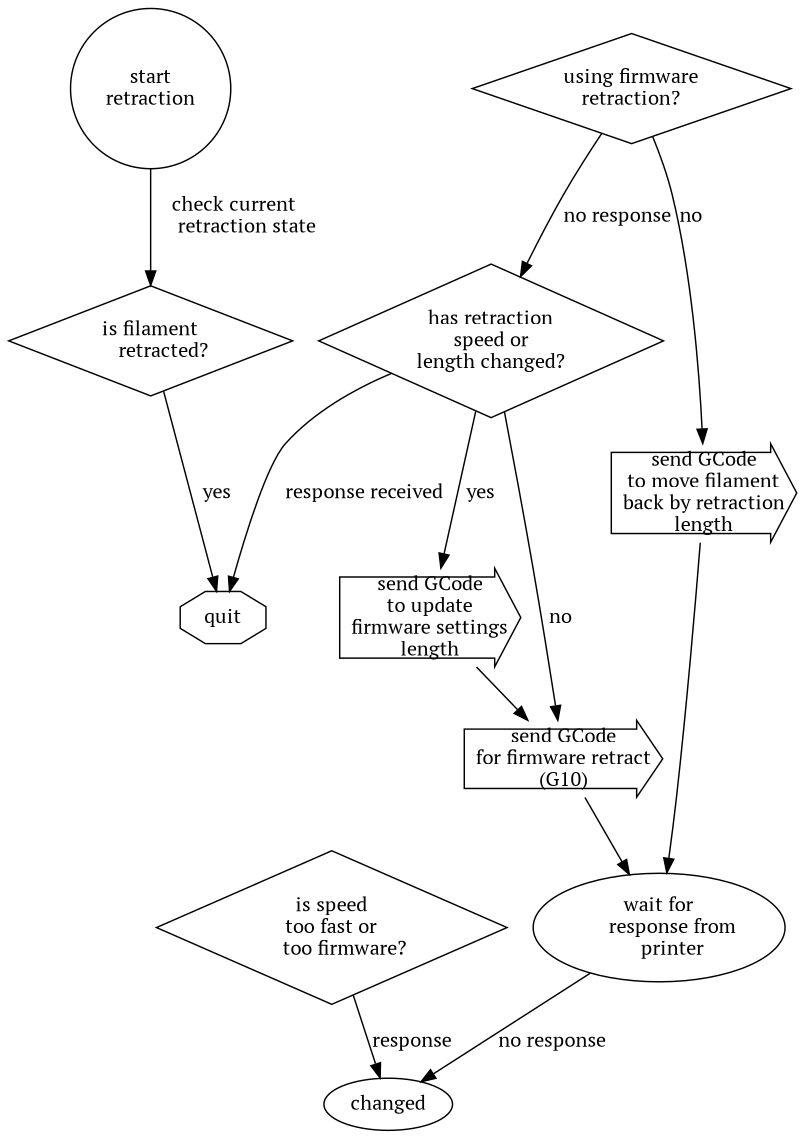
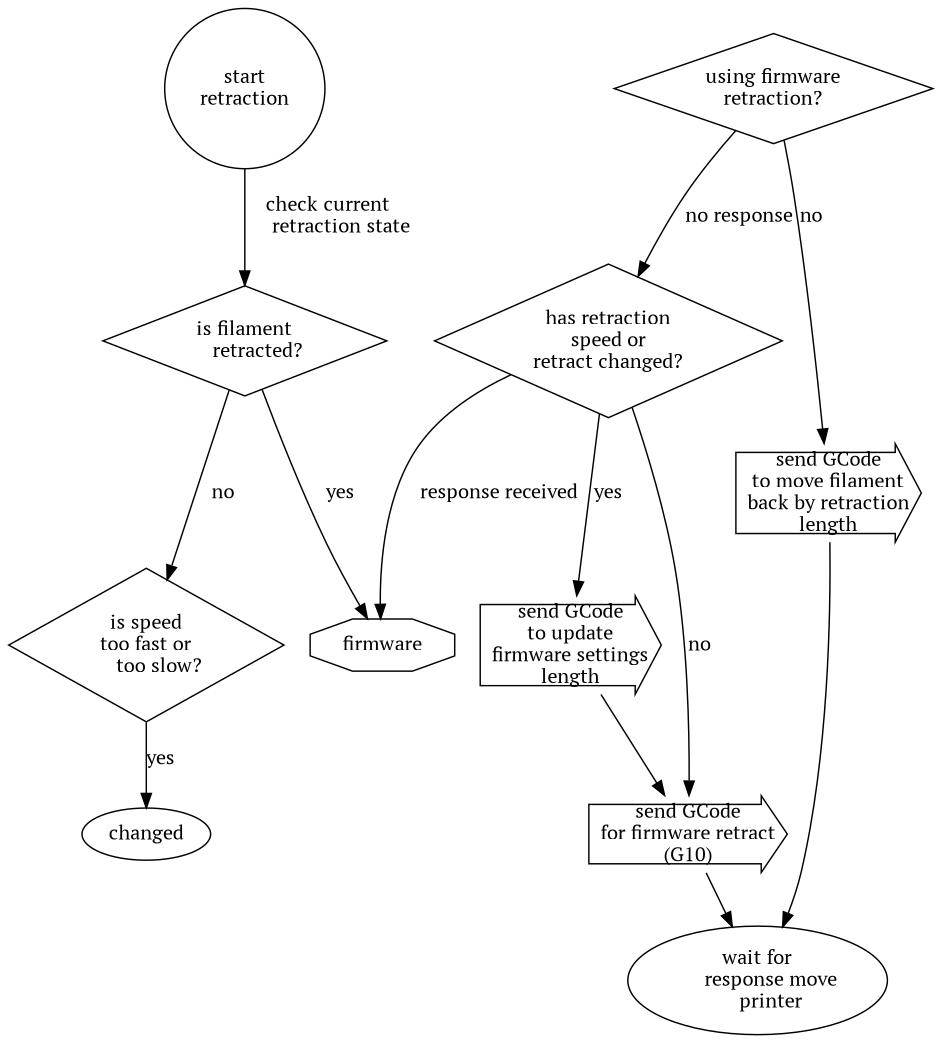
node "has retraction": text "length changed?" -> "retract changed?"
edge "is filament" -> "is speed": added, label "no"
node "quit": label "quit" -> "firmware"
node "wait for": text "response from" -> "response move"
node "is speed": text "too firmware?" -> "too slow?"
edge "wait for" -> "changed": removed, label "no response"
edge "is speed" -> "changed": label "response" -> "yes"
